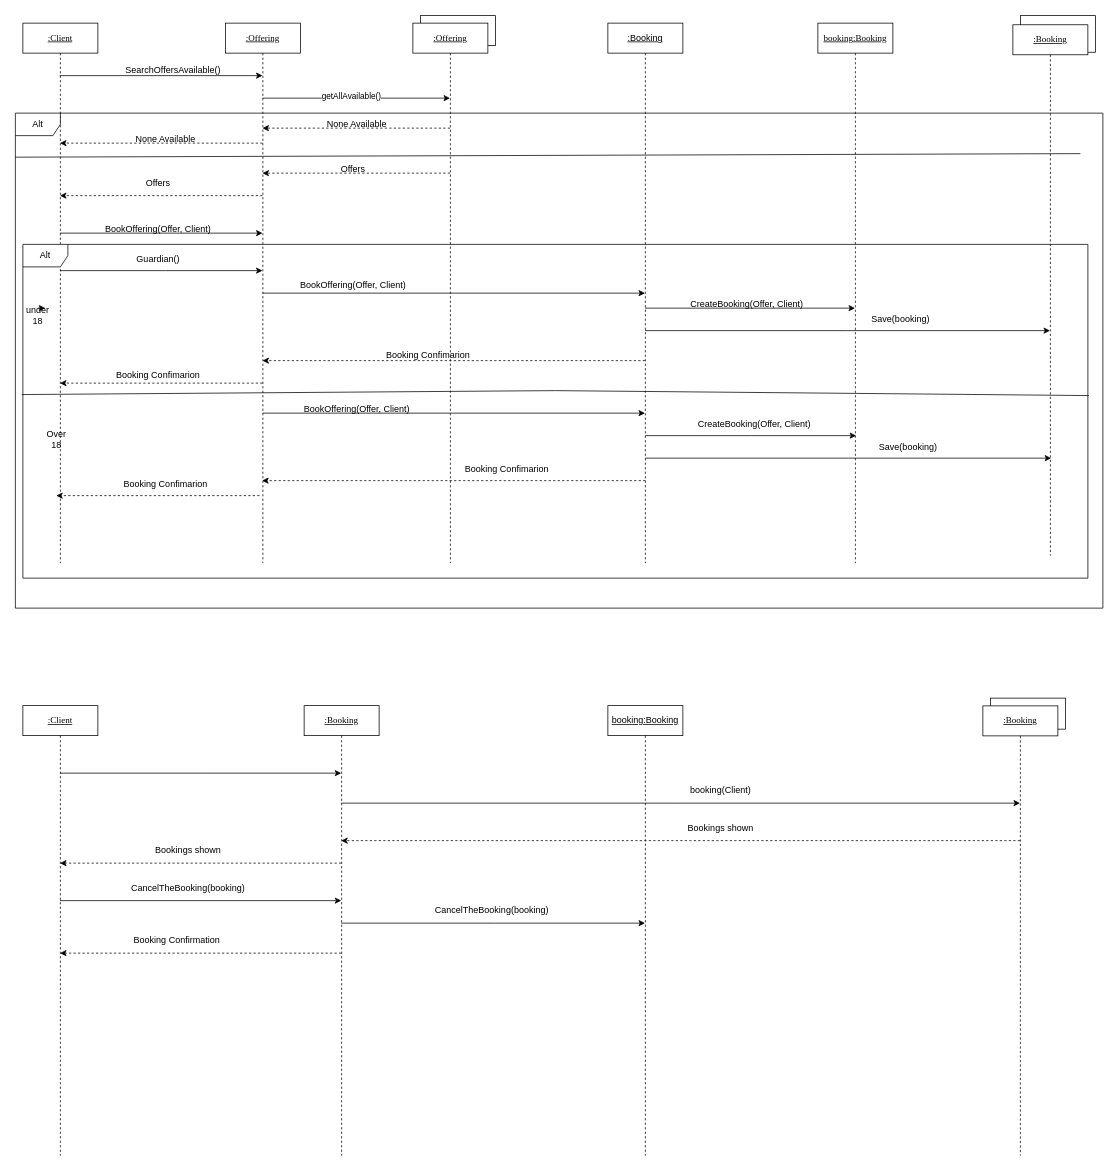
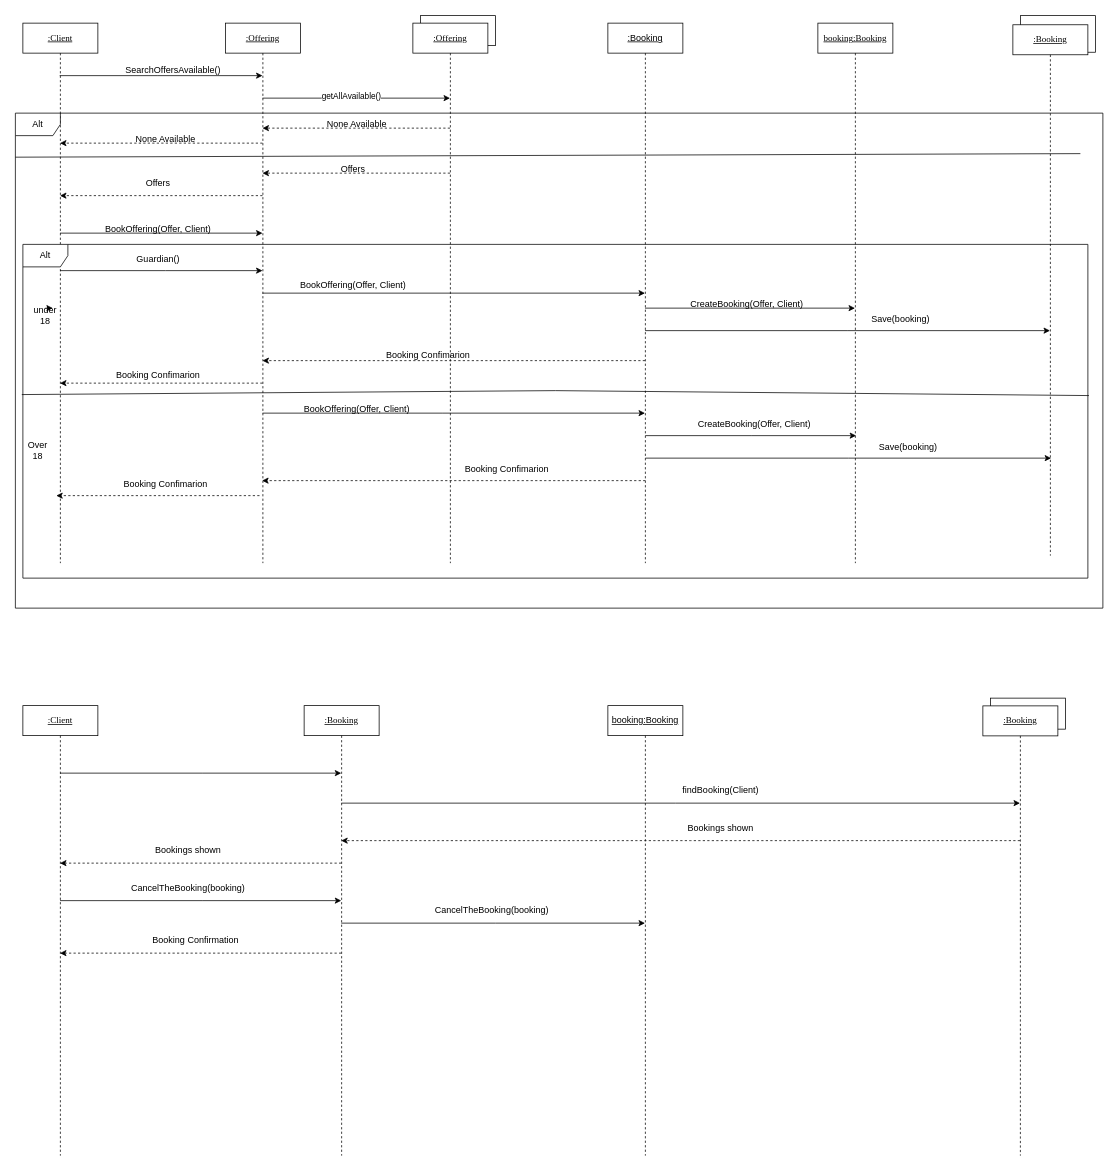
node "under 18": moved (38, 315) -> (45, 315)
node "Over 18": moved (57, 439) -> (38, 450)
node "booking(Client)": label "booking(Client)" -> "findBooking(Client)"
node "Booking Confirmation": moved (177, 940) -> (195, 940)
